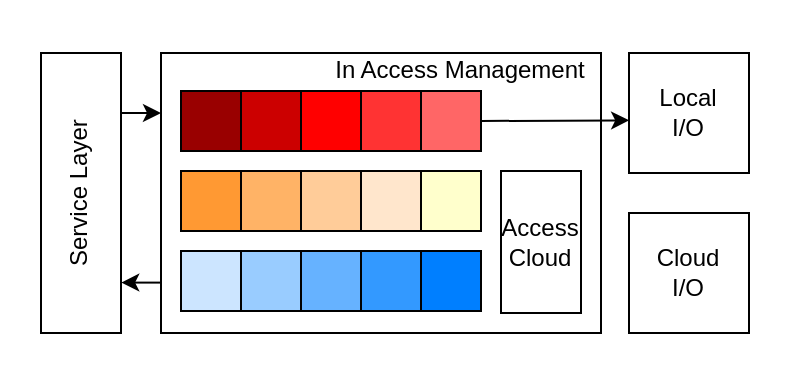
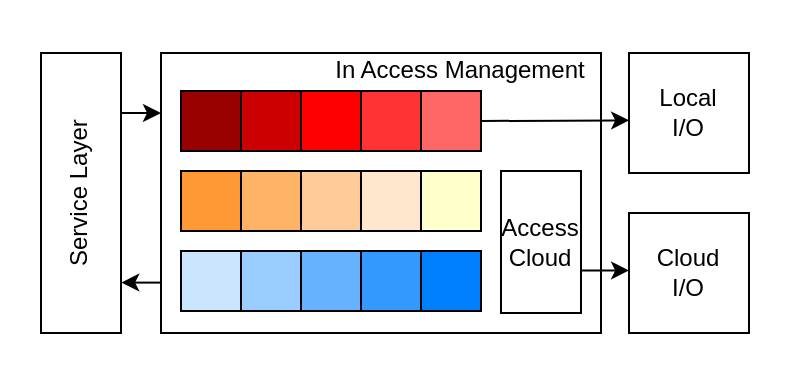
edge "Access Cloud" -> "Cloud I/O": added
